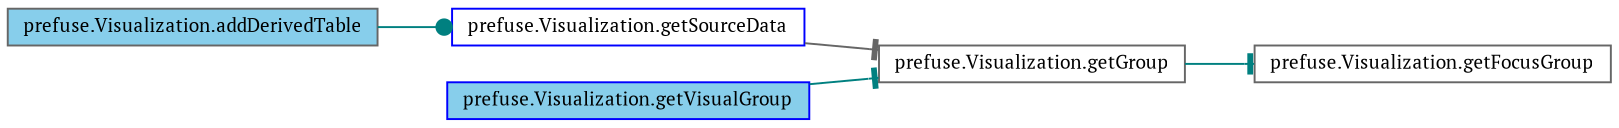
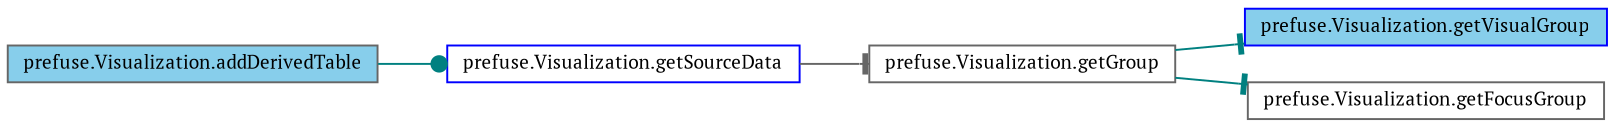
edge "prefuse.Visualization.getVisualGroup" -> "prefuse.Visualization.getGroup": reversed
